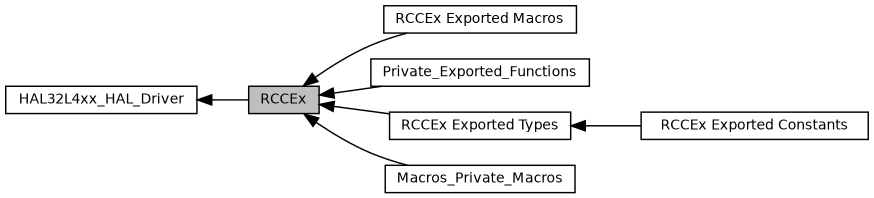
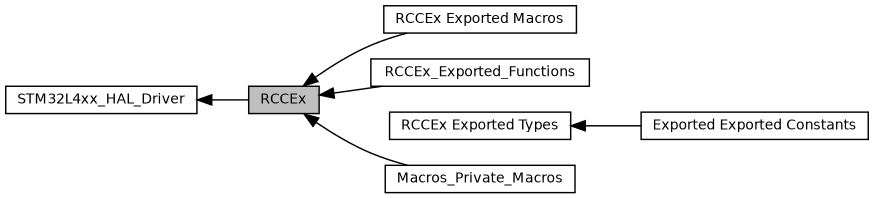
node "Private_Exported_Functions": label "Private_Exported_Functions" -> "RCCEx_Exported_Functions"
node "HAL32L4xx_HAL_Driver": label "HAL32L4xx_HAL_Driver" -> "STM32L4xx_HAL_Driver"
edge "RCCEx Exported Types" -> "RCCEx": removed
node "RCCEx Exported Constants": label "RCCEx Exported Constants" -> "Exported Exported Constants"
